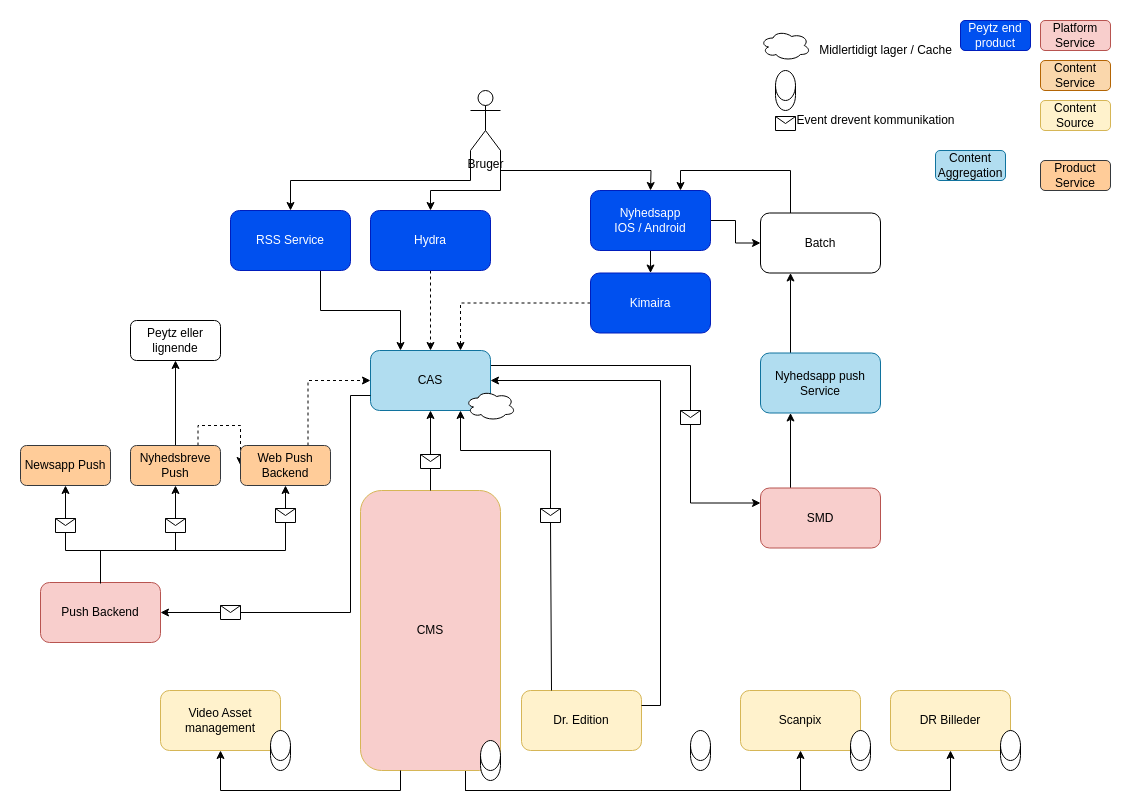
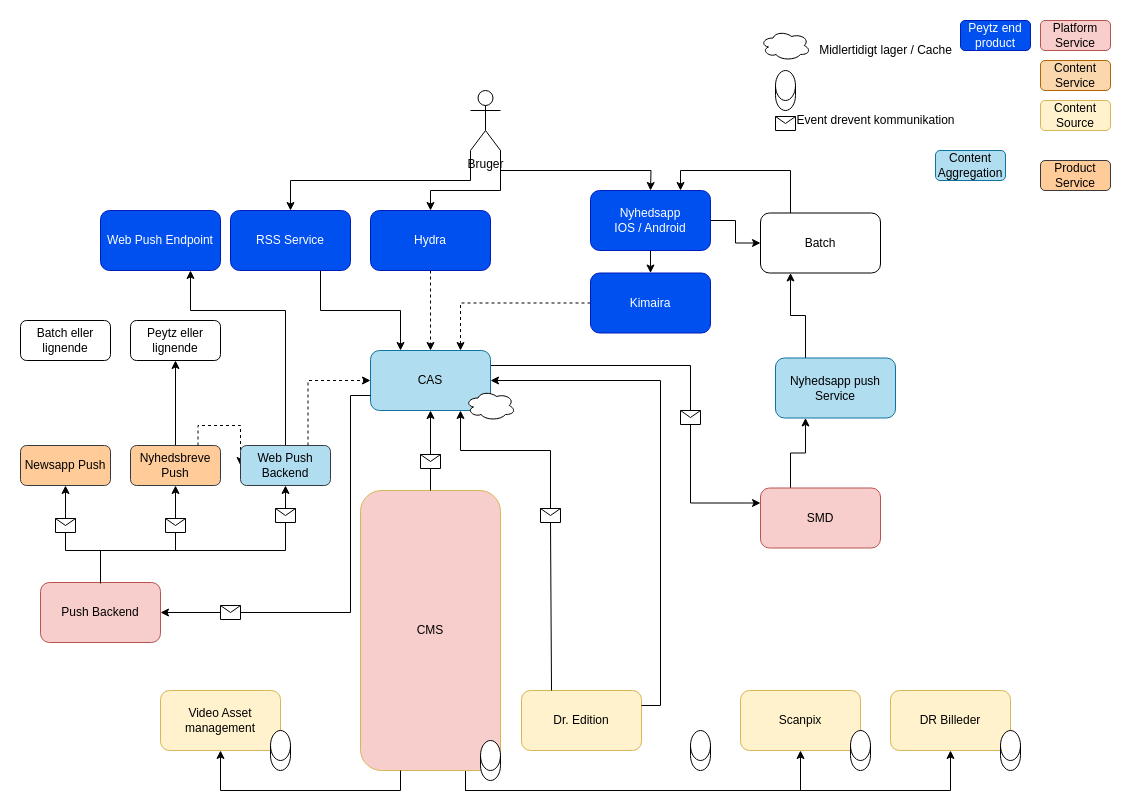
node "Web Push Endpoint": added
edge "Web Push Backend" -> "Web Push Endpoint": added
node "Batch eller lignende": added
node "Nyhedsapp push Service": moved (821, 383) -> (836, 388)
node "Web Push Backend": fillcolor #ffcc99 -> #b1ddf0
